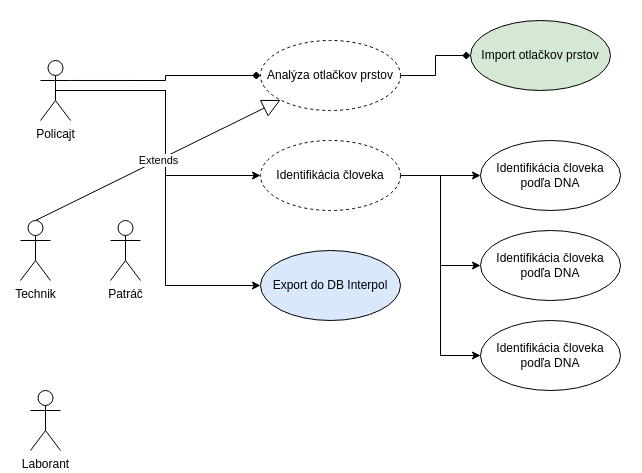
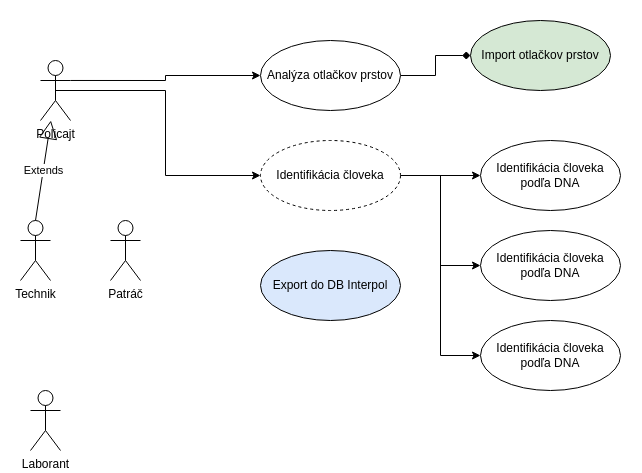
edge "Policajt" -> "Analýza otlačkov prstov": arrowhead diamond -> classic
node "Analýza otlačkov prstov": style dashed -> solid
edge "Technik" -> "Analýza otlačkov prstov": now "Technik" -> "Policajt"
edge "Policajt" -> "Export do DB Interpol": removed
